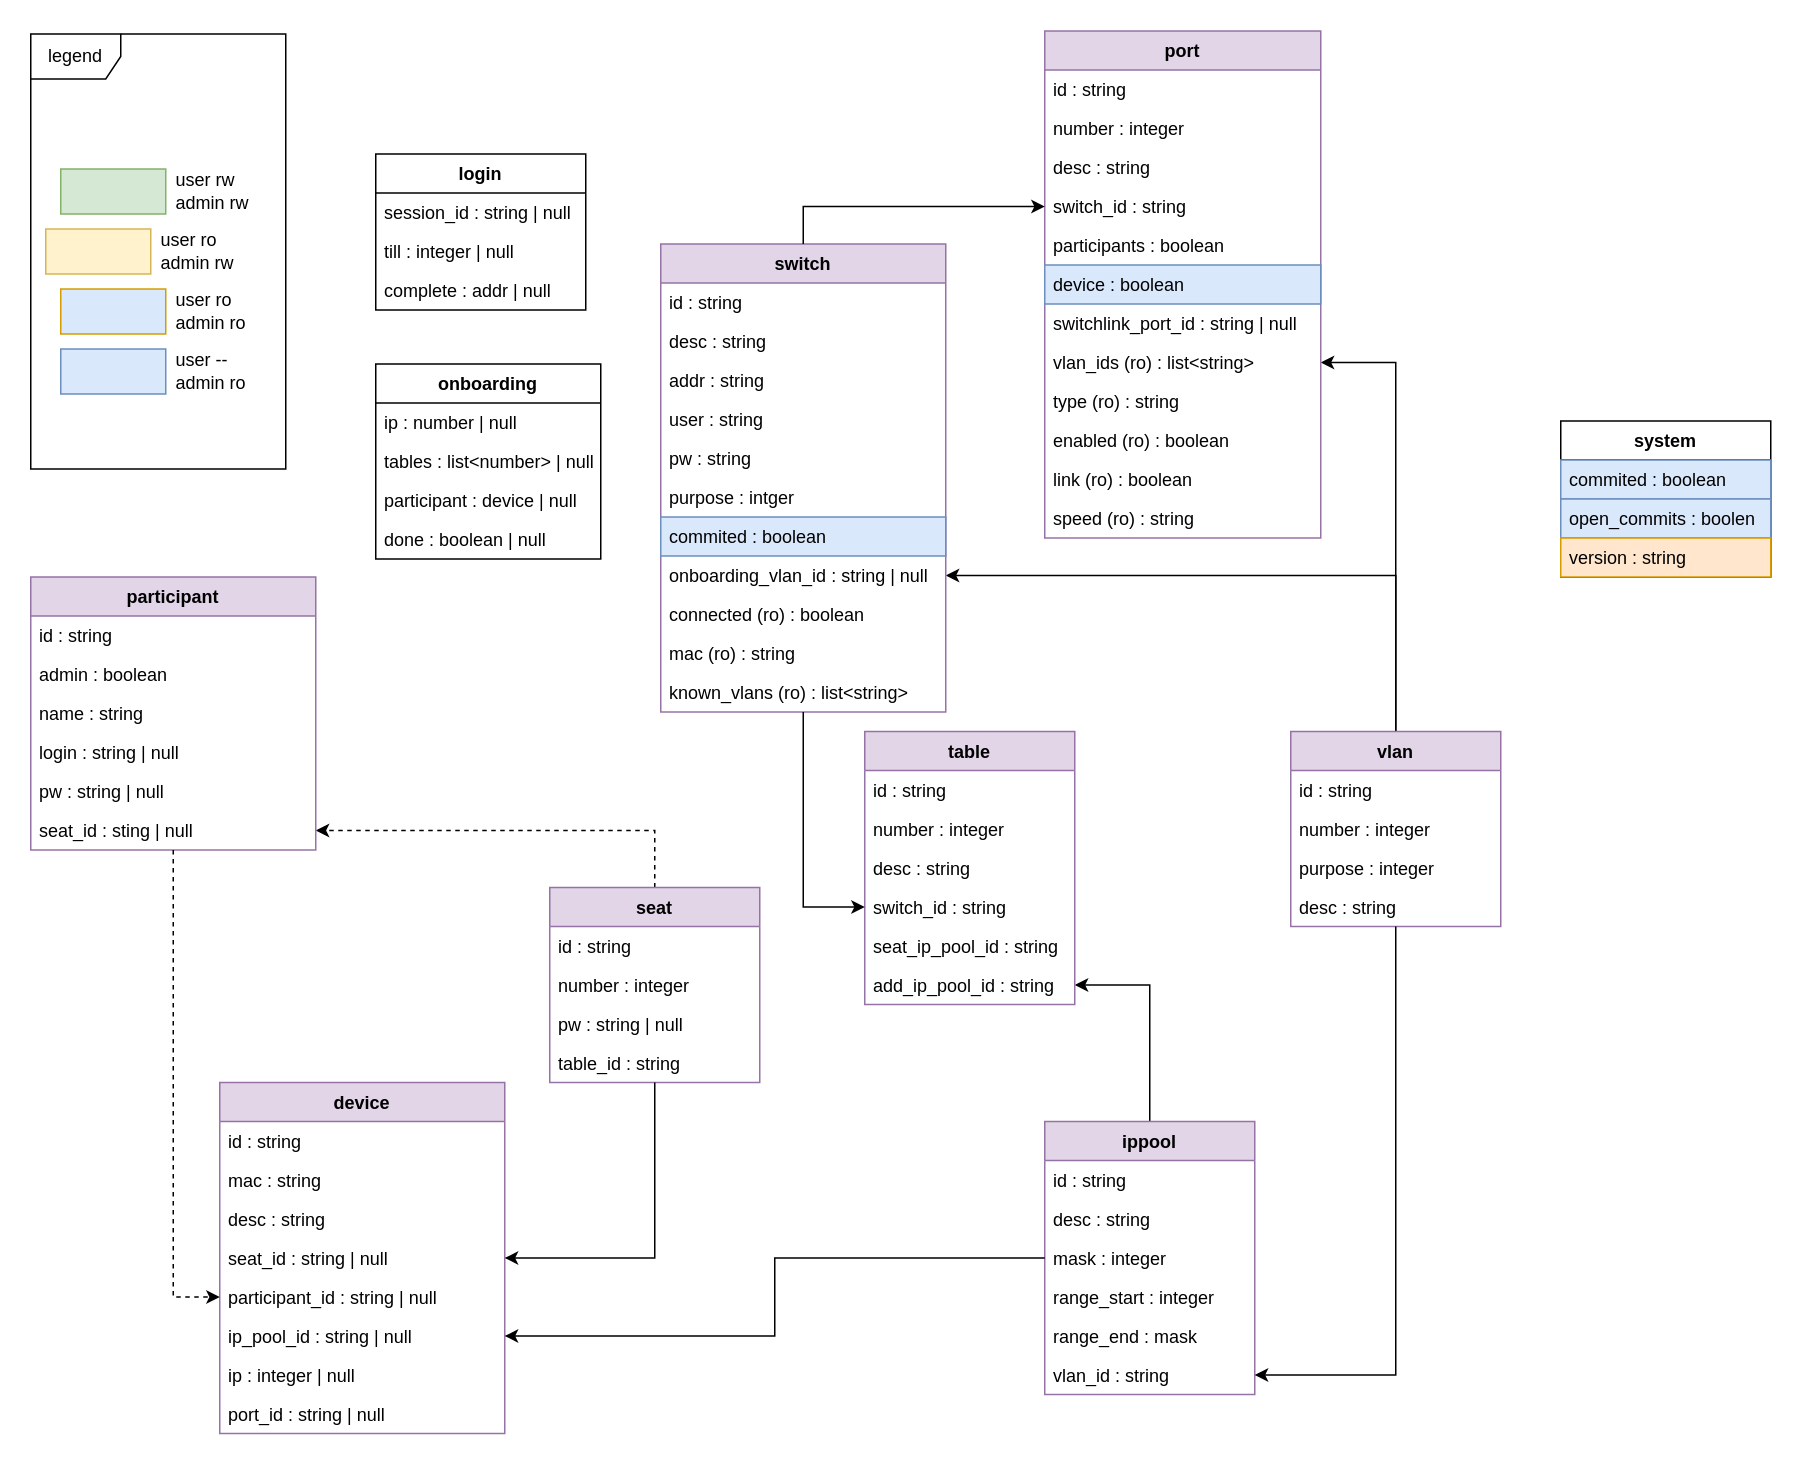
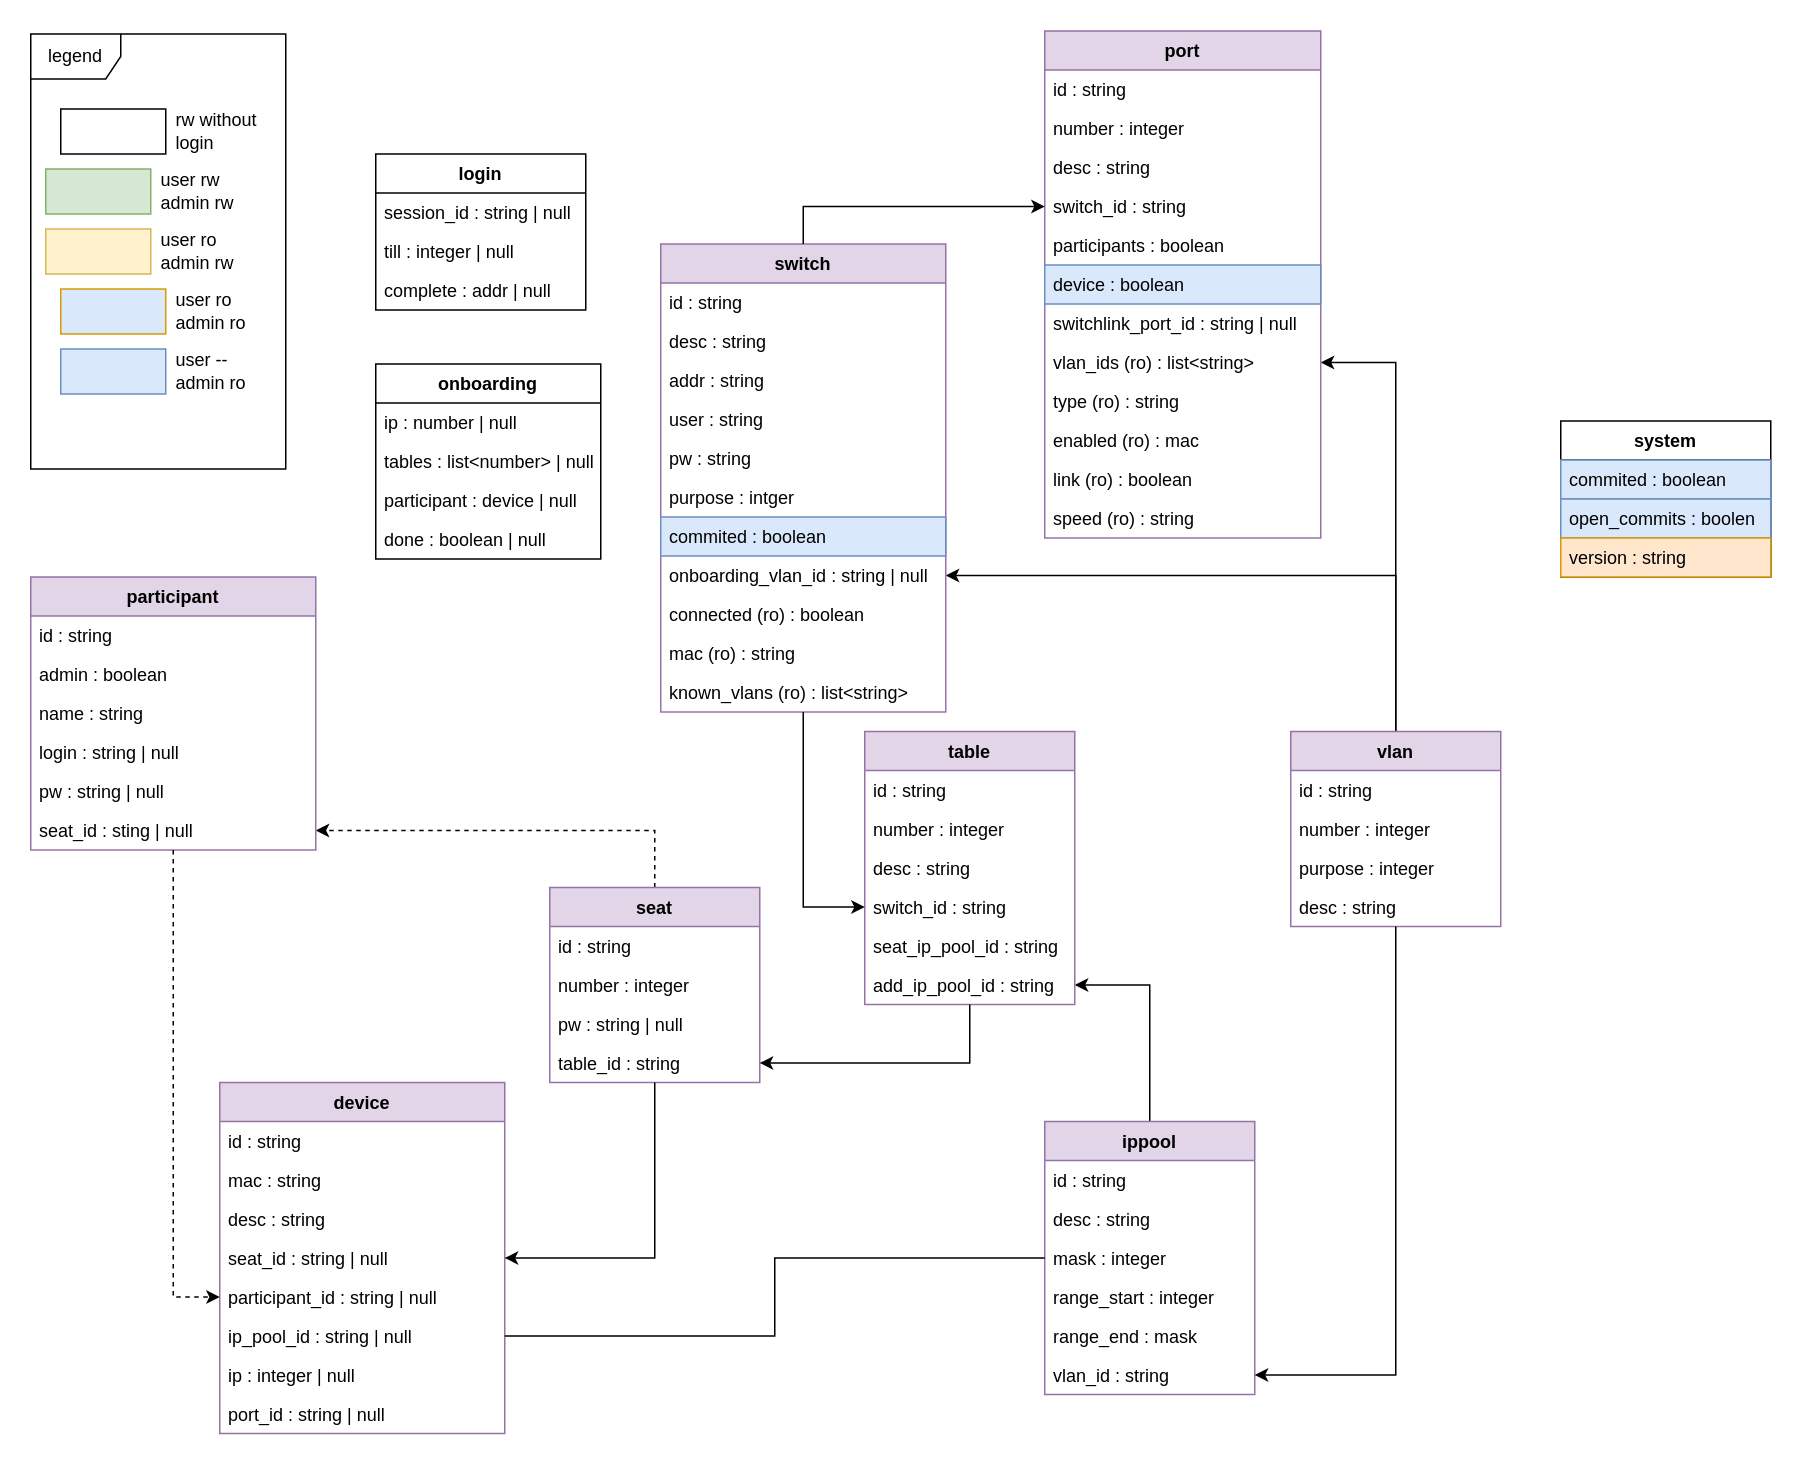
node "rw without login": added
node "user rw admin rw": moved (113, 191) -> (98, 191)
node "enabled (ro) : boolean": label "enabled (ro) : boolean" -> "enabled (ro) : mac"
edge "table" -> "table_id : string": added
edge "ippool" -> "ip_pool_id : string | null": arrowhead classic -> none
